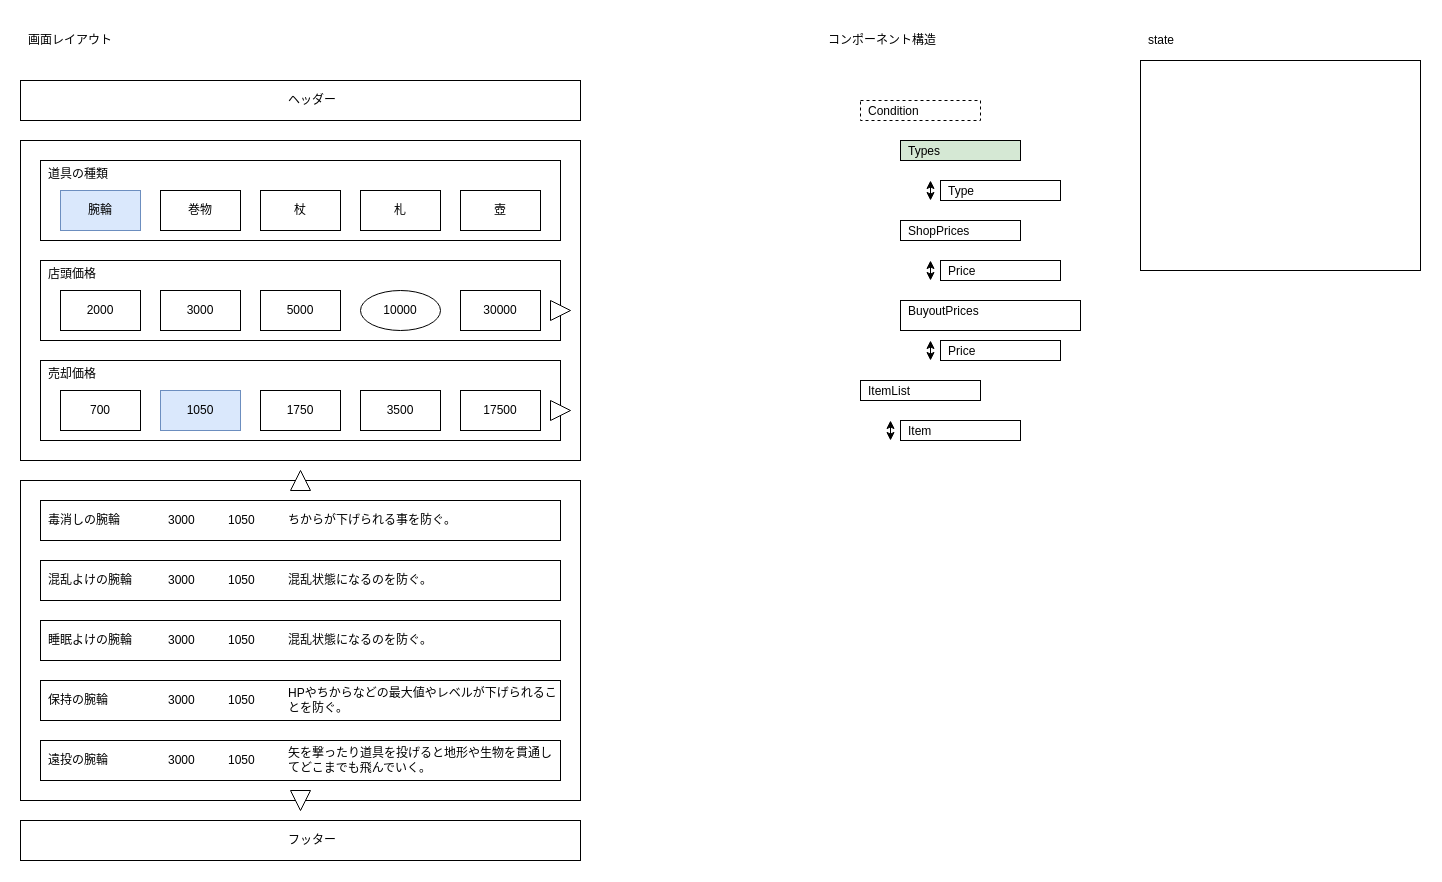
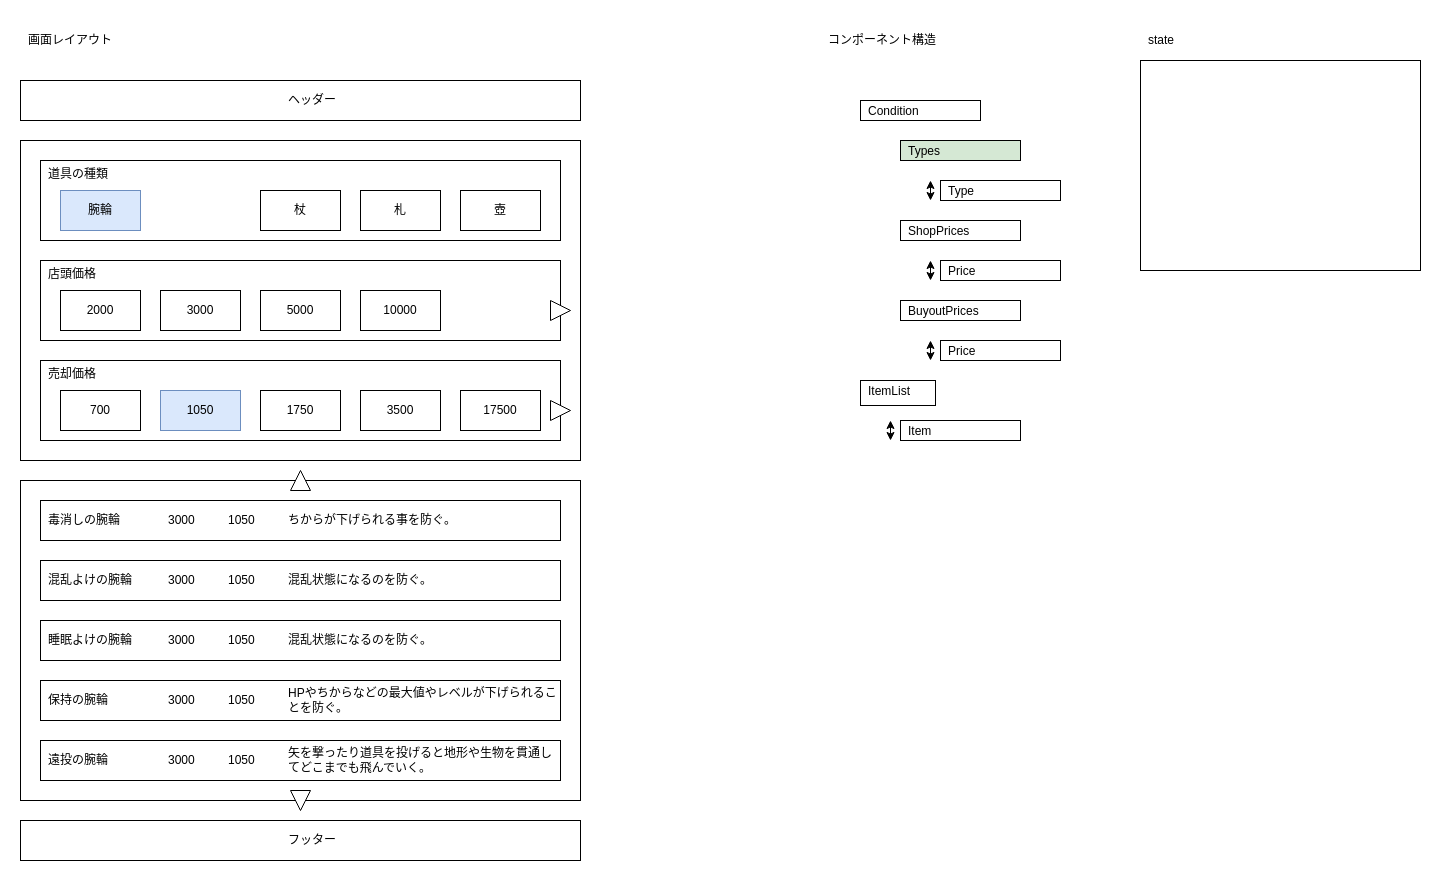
node "Condition": style dashed -> solid
node "巻物": removed
node "10000": shape ellipse -> rectangle
node "30000": removed
node "BuyoutPrices": size 180x30 -> 120x20
node "ItemList": size 120x20 -> 75x25
